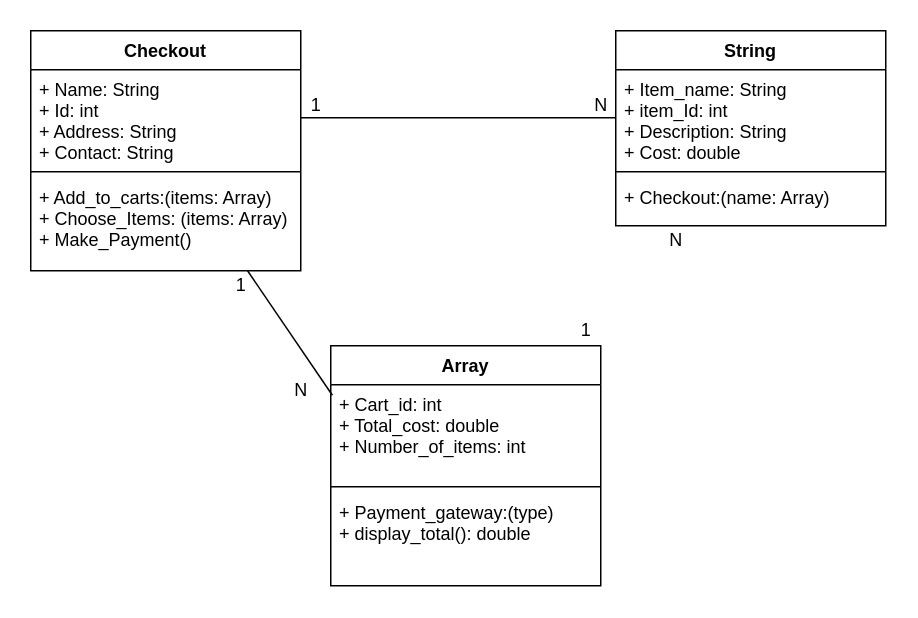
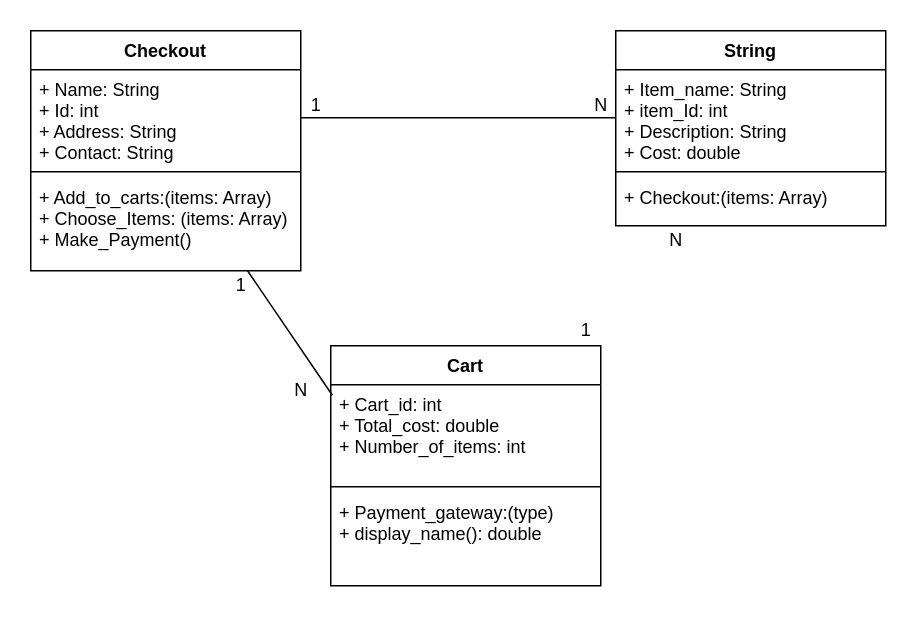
node "+ Checkout:(name: Array)": label "+ Checkout:(name: Array)" -> "+ Checkout:(items: Array)"
node "Array": label "Array" -> "Cart"
node "+ Payment_gateway:(type) + display_total(): double": label "+ Payment_gateway:(type) + display_total(): double" -> "+ Payment_gateway:(type) + display_name(): double"
